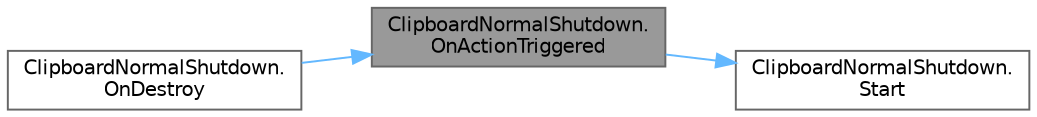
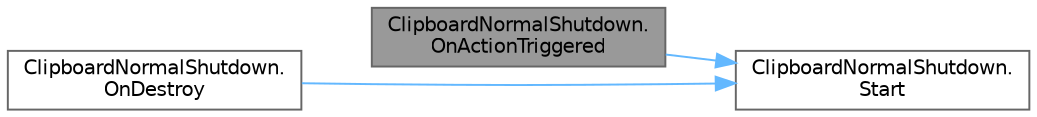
edge "ClipboardNormalShutdown. OnDestroy" -> "ClipboardNormalShutdown. OnActionTriggered": now "ClipboardNormalShutdown. OnDestroy" -> "ClipboardNormalShutdown. Start"
